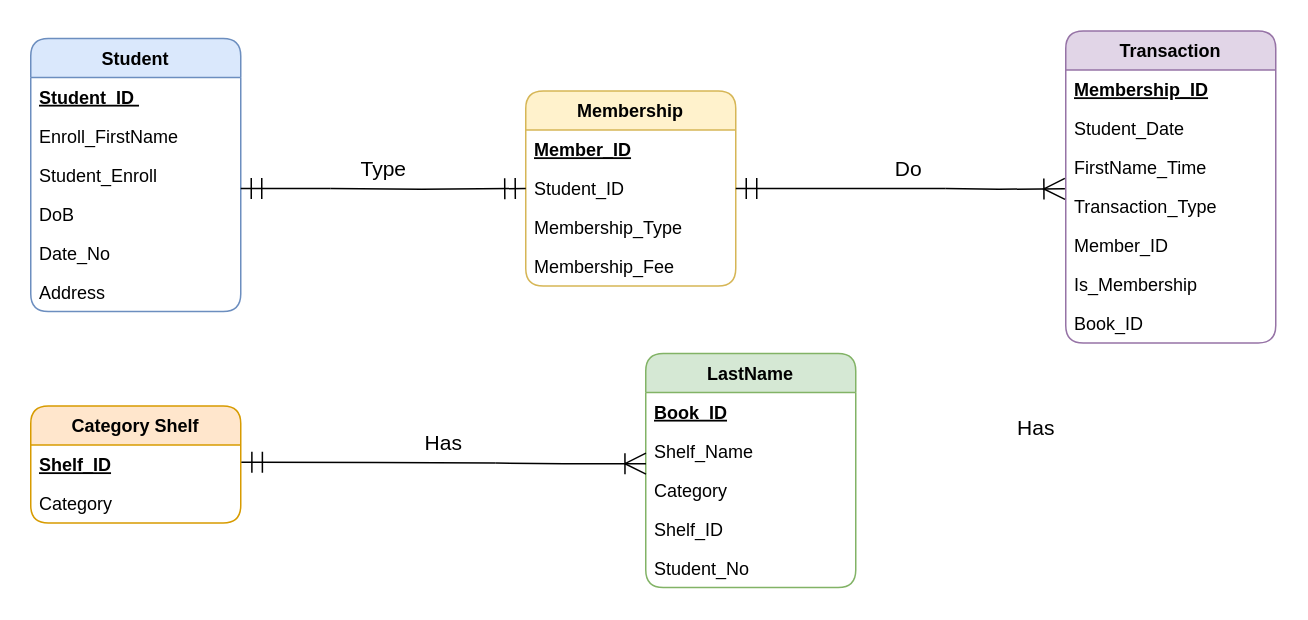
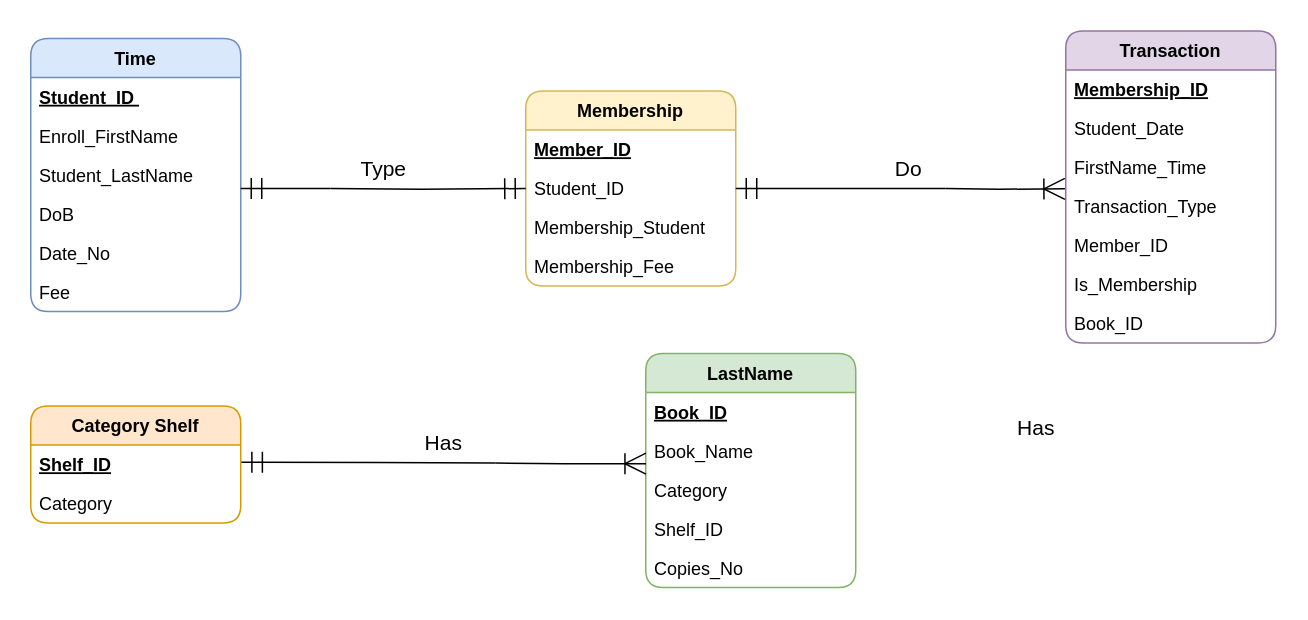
node "Student": label "Student" -> "Time"
node "Student_Enroll": label "Student_Enroll" -> "Student_LastName"
node "Membership_Type": label "Membership_Type" -> "Membership_Student"
node "Address": label "Address" -> "Fee"
node "Shelf_Name": label "Shelf_Name" -> "Book_Name"
node "Student_No": label "Student_No" -> "Copies_No"
